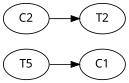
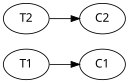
edge "C2" -> "T2": reversed
node "T5": label "T5" -> "T1"
